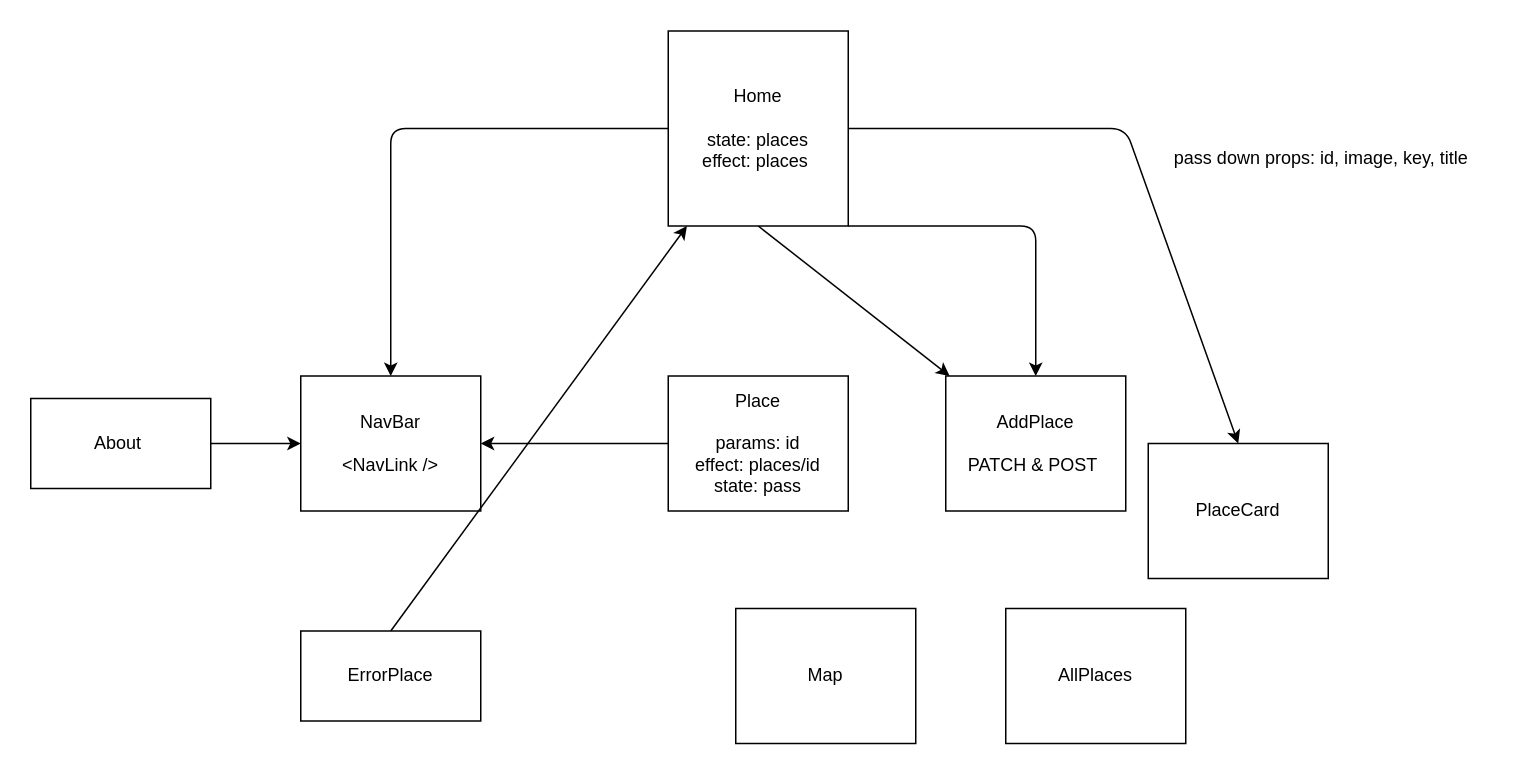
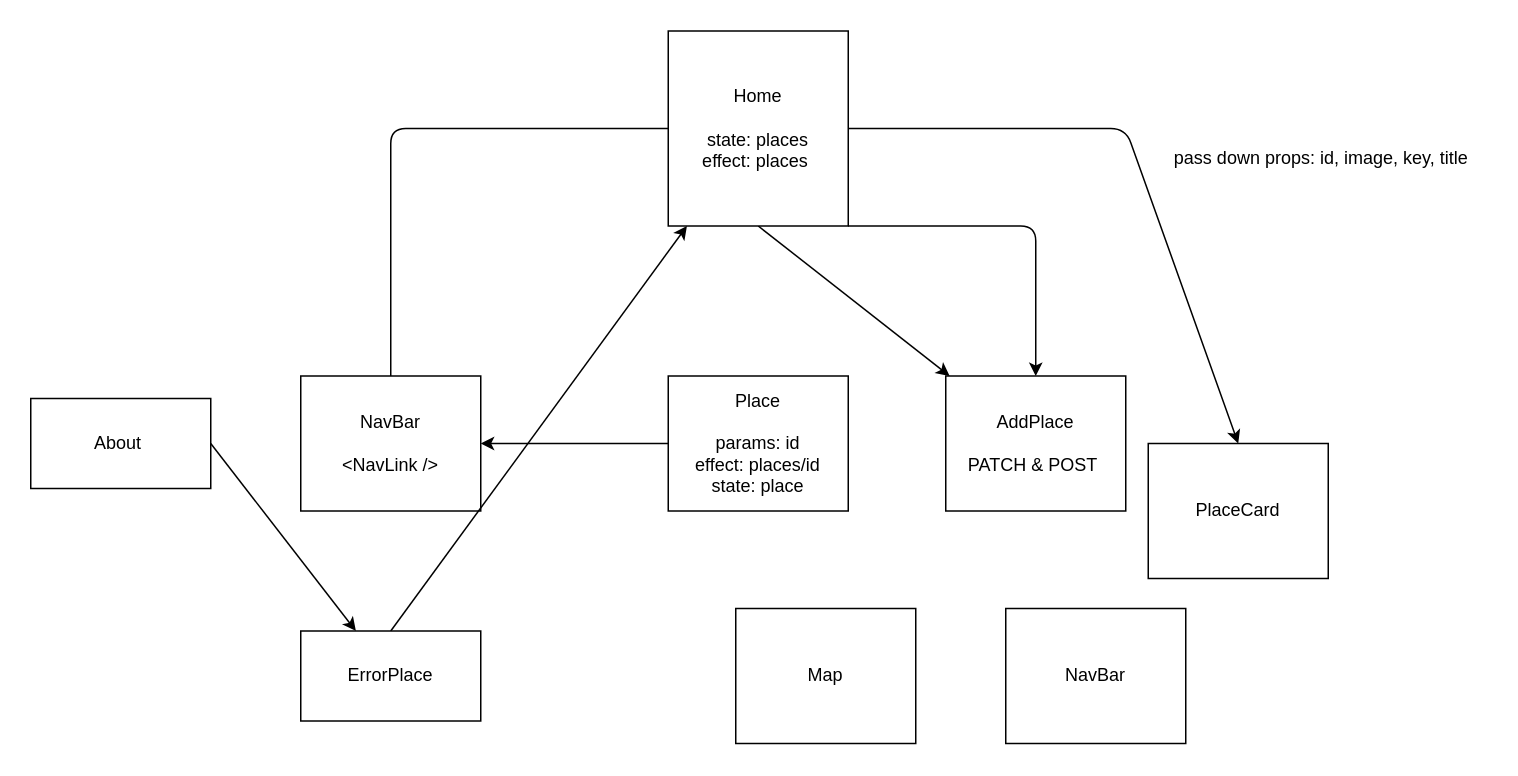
edge "Home state: places effect: places" -> "NavBar <NavLink />": arrowhead classic -> none
edge "About" -> "NavBar <NavLink />": now "About" -> "ErrorPlace"
node "Place params: id effect: places/id state: pass": label "Place params: id effect: places/id state: pass" -> "Place params: id effect: places/id state: place"
node "AllPlaces": label "AllPlaces" -> "NavBar"
